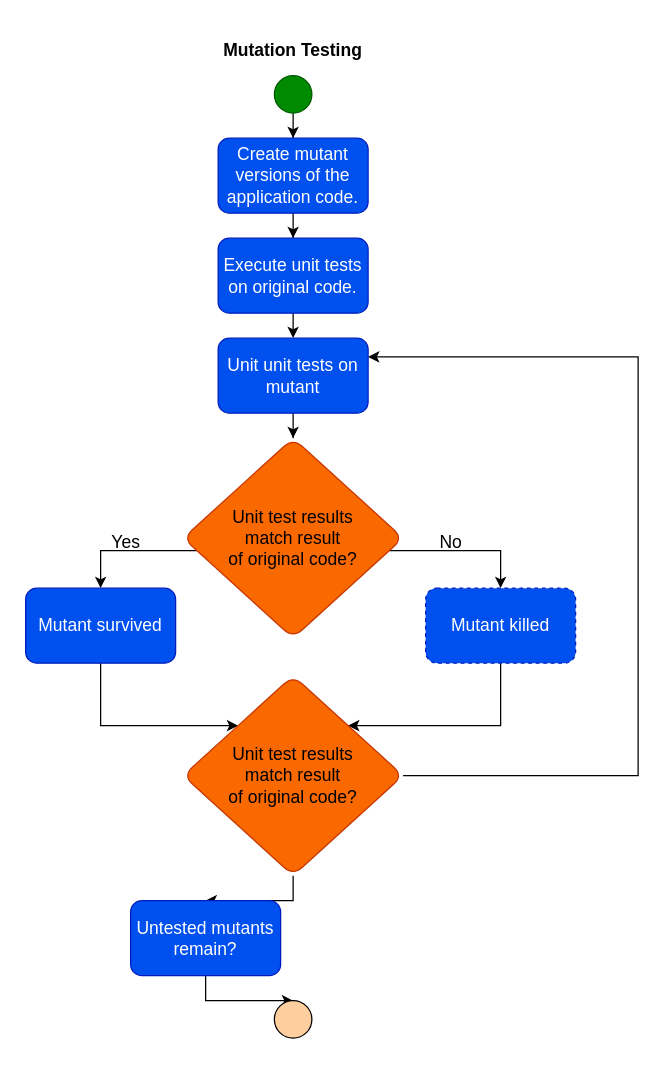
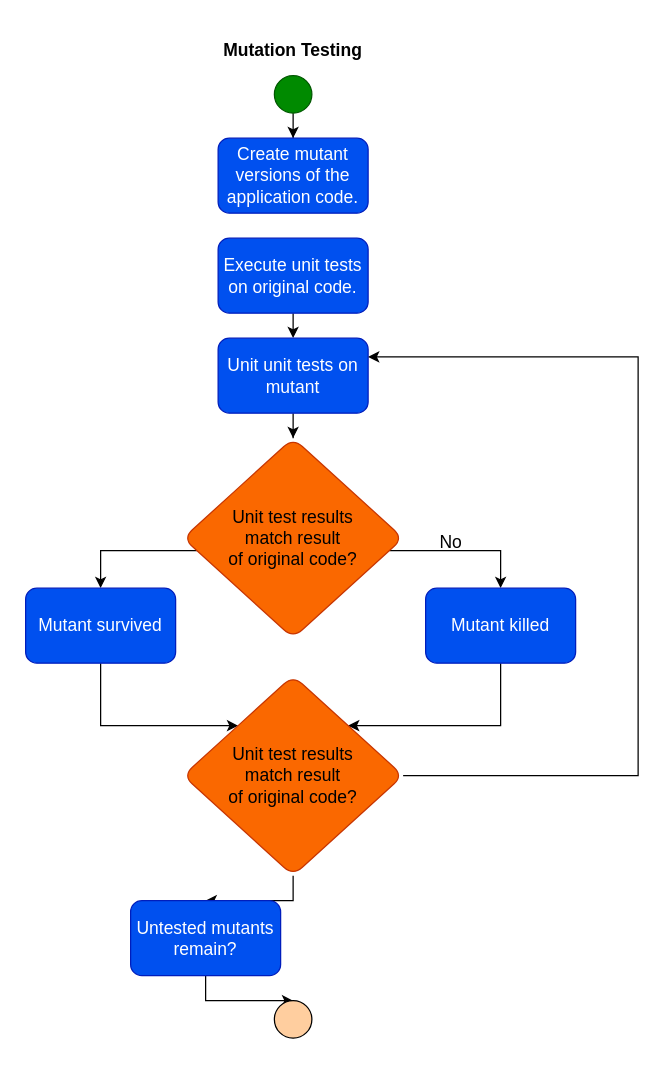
edge "Create mutant versions of the application code." -> "Execute unit tests on original code.": removed
node "Yes": removed
node "Mutant killed": style dashed -> solid
